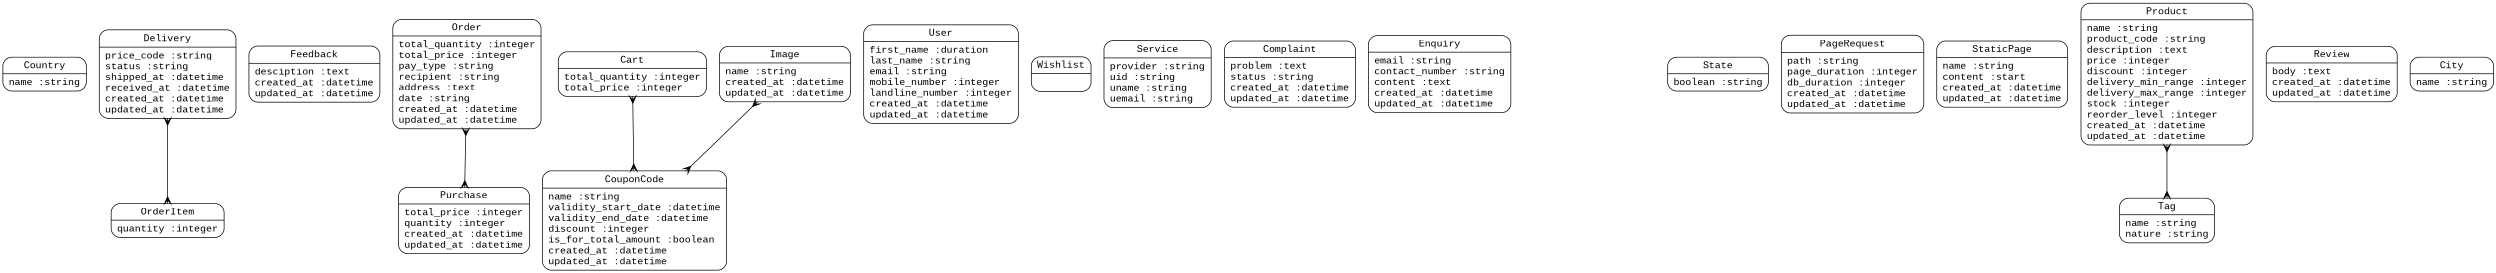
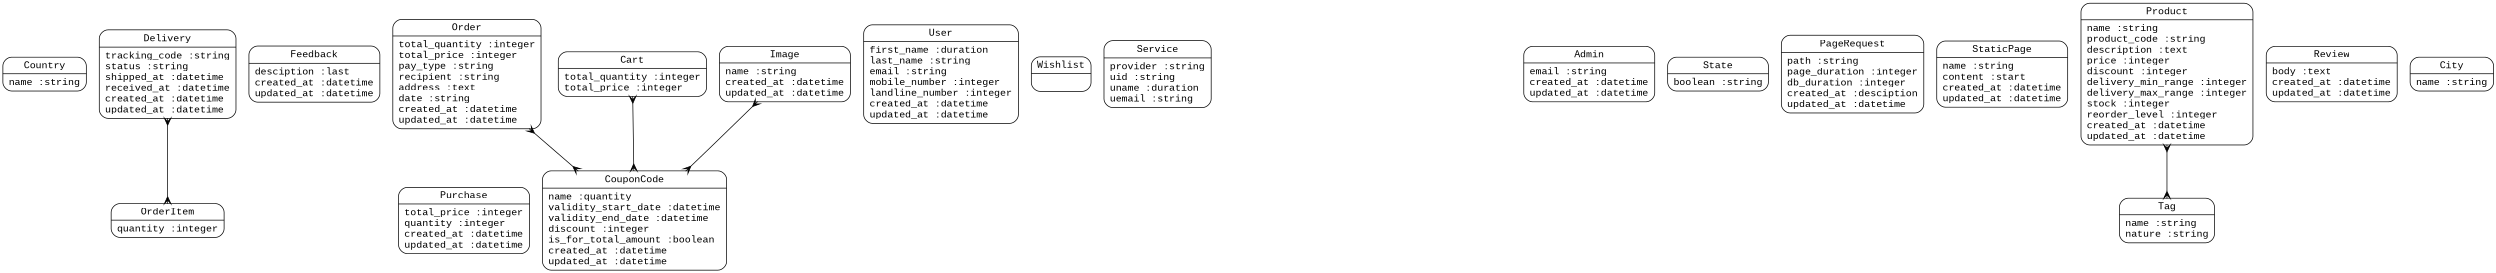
node "Delivery": text "price_code :string" -> "tracking_code :string"
node "Feedback": text "desciption :text" -> "desciption :last"
node "Complaint": removed
node "Enquiry": removed
node "Admin": added
node "Service": text "uname :string" -> "uname :duration"
node "PageRequest": text "created_at :datetime" -> "created_at :desciption"
edge "Order" -- "Purchase": now "Order" -- "CouponCode"
node "CouponCode": text "name :string" -> "name :quantity"
